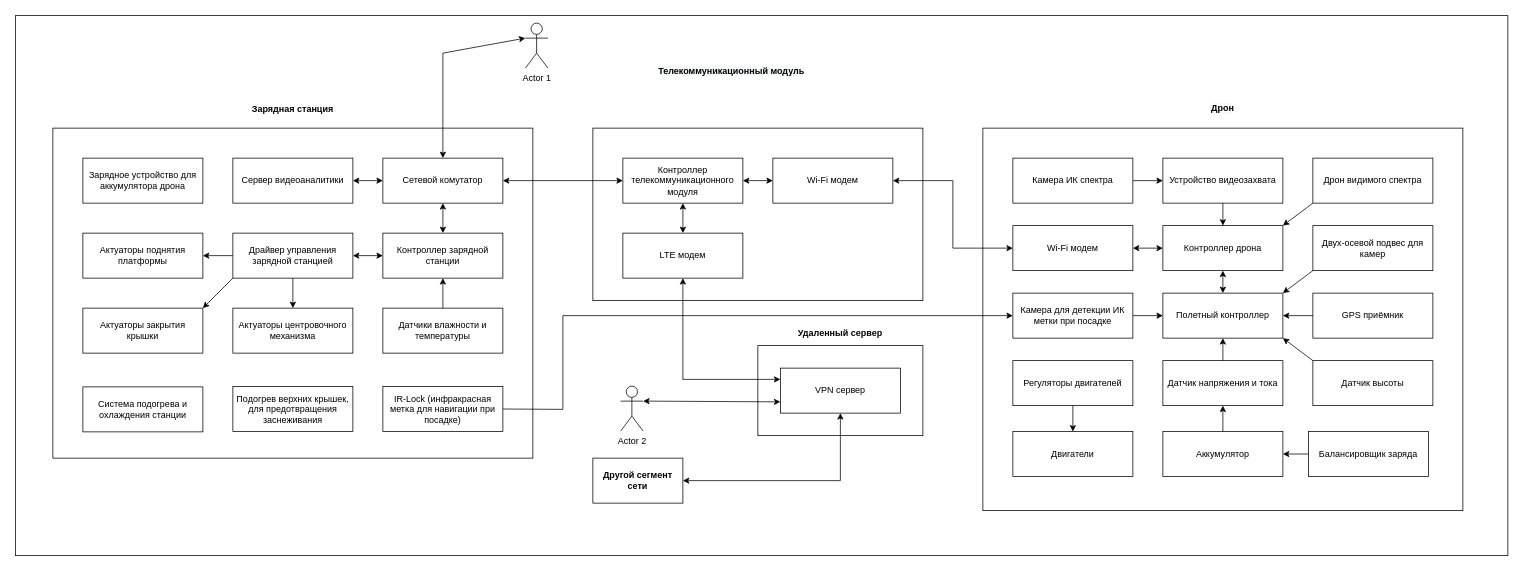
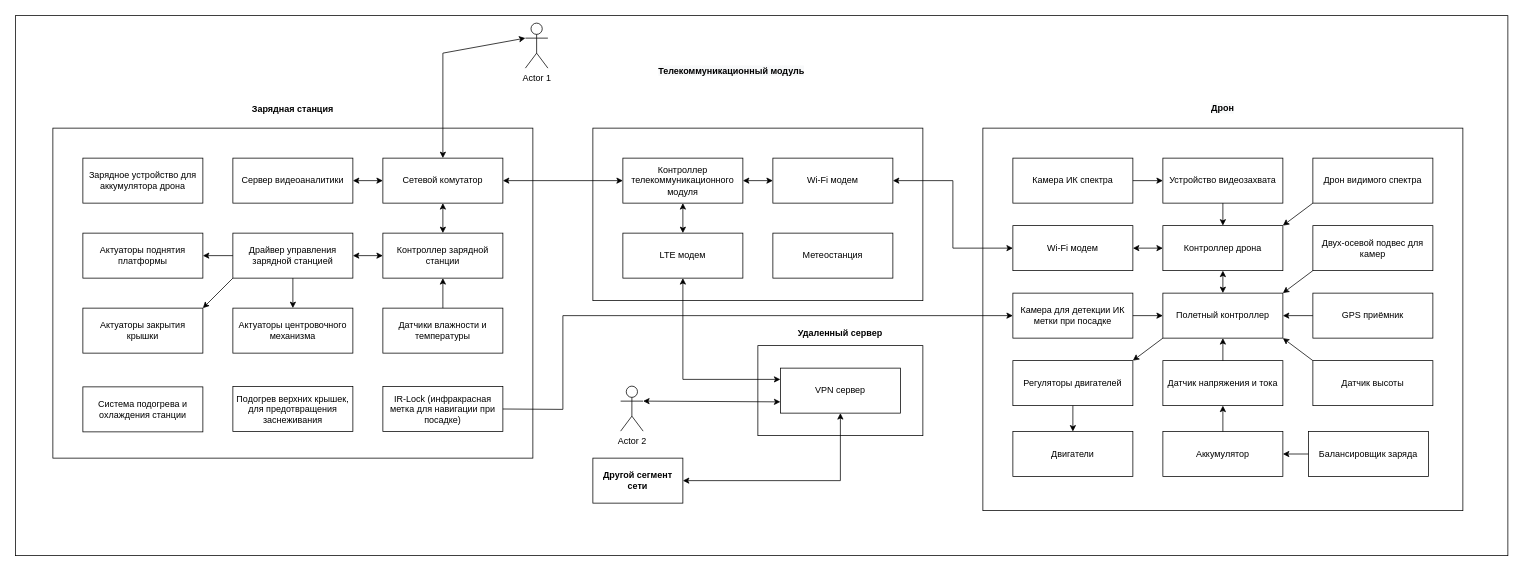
node "Метеостанция": added
edge "Полетный контроллер" -> "Регуляторы двигателей": added
